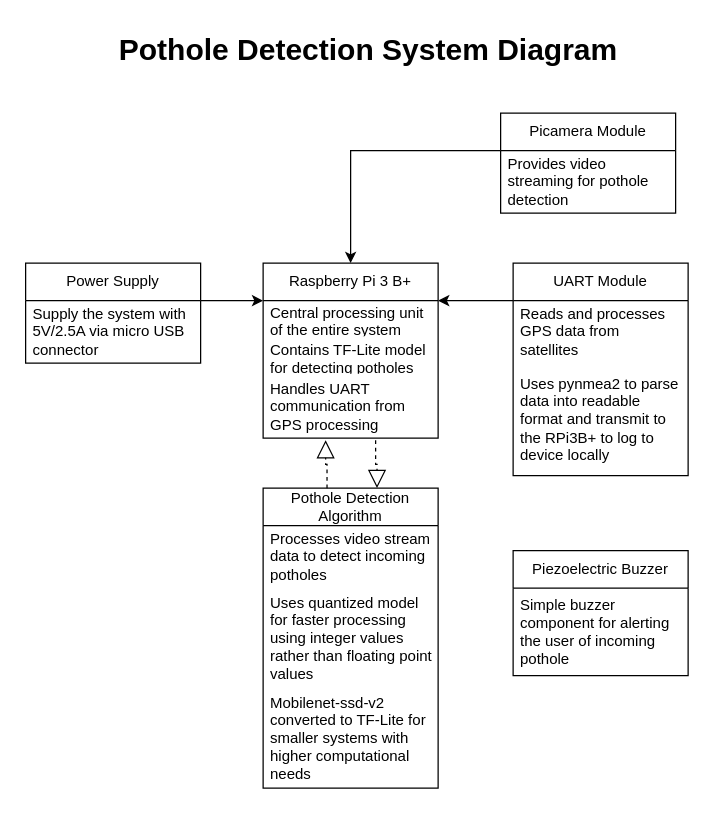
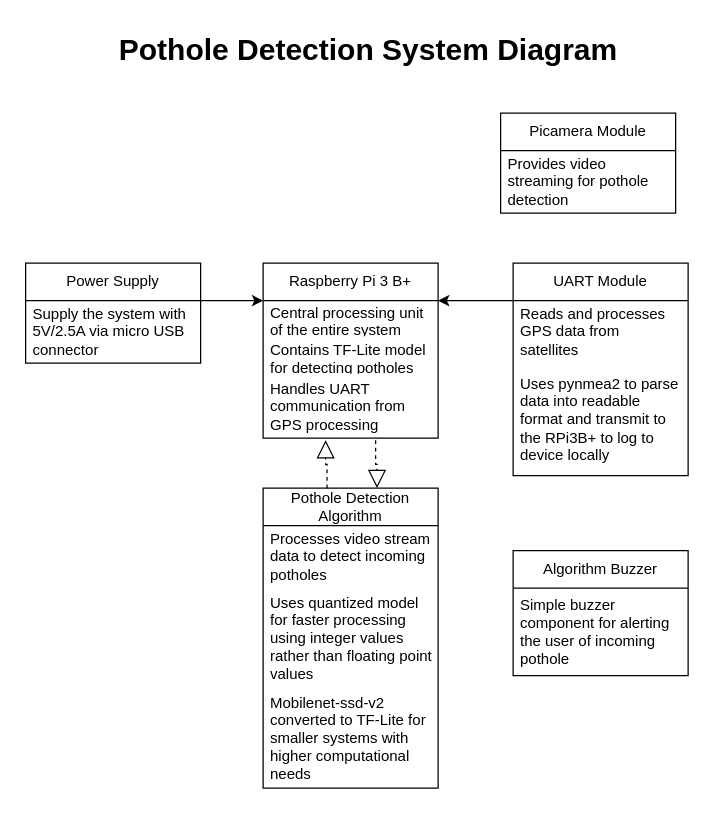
edge "Picamera Module" -> "Raspberry Pi 3 B+": removed
node "Piezoelectric Buzzer": label "Piezoelectric Buzzer" -> "Algorithm Buzzer"
